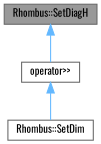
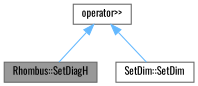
edge "operator>>" -> "Rhombus::SetDiagH": reversed
node "Rhombus::SetDim": label "Rhombus::SetDim" -> "SetDim::SetDim"
